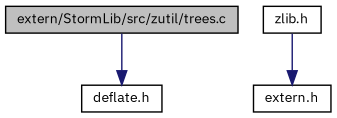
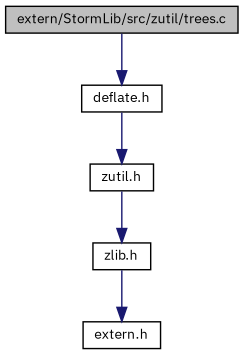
node "zutil.h": added
